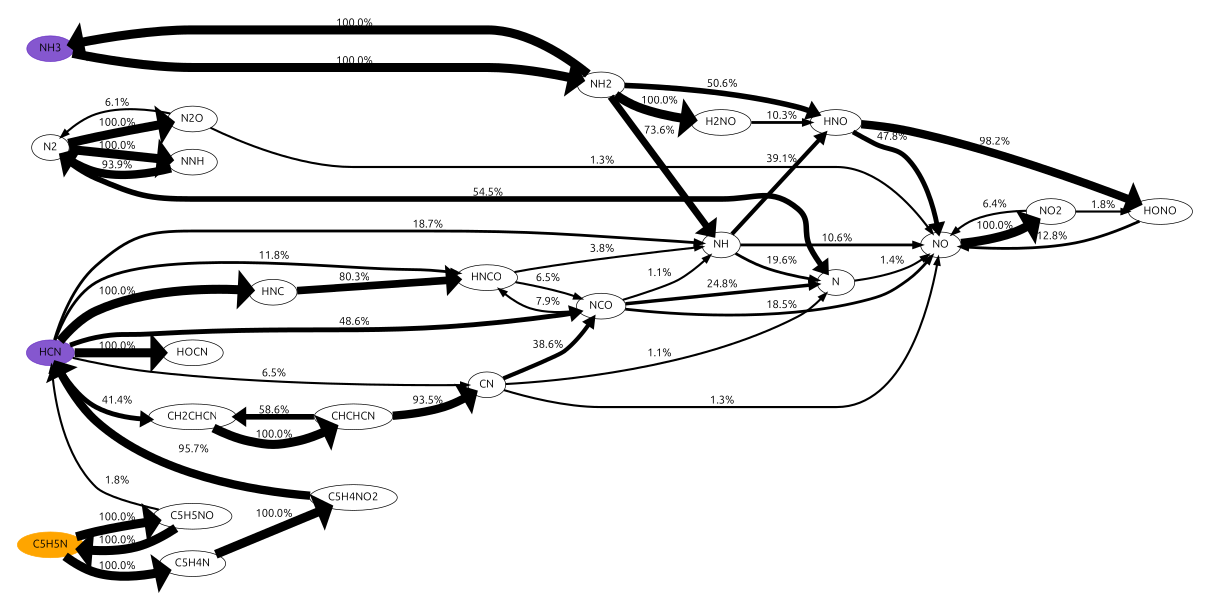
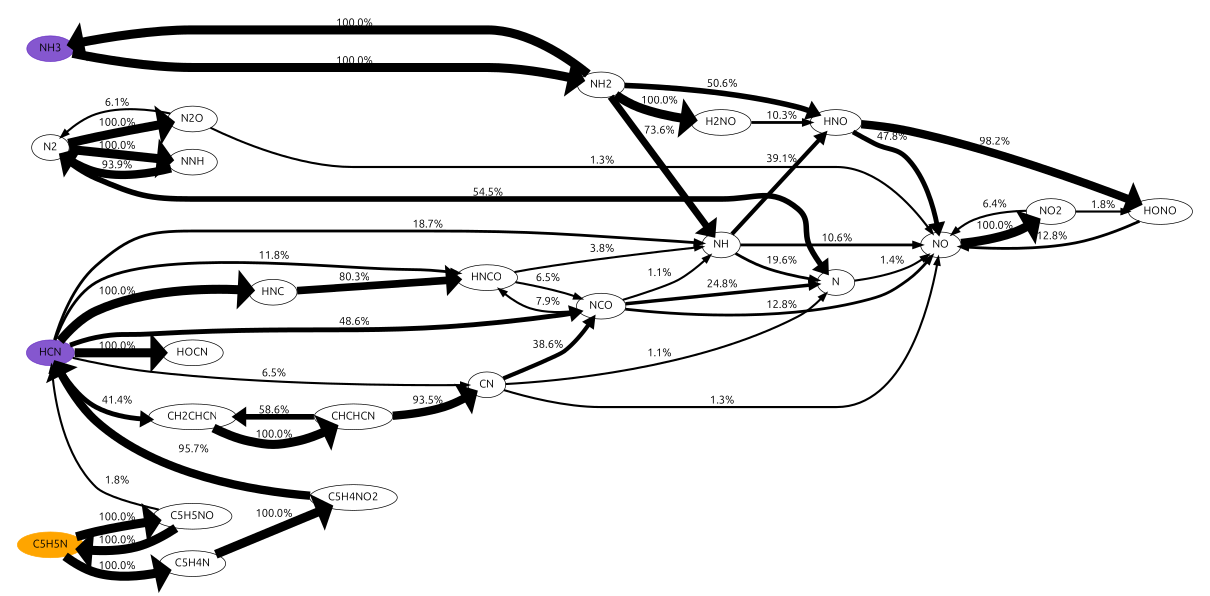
edge "NCO" -> "NO": label " 18.5%" -> " 12.8%"
